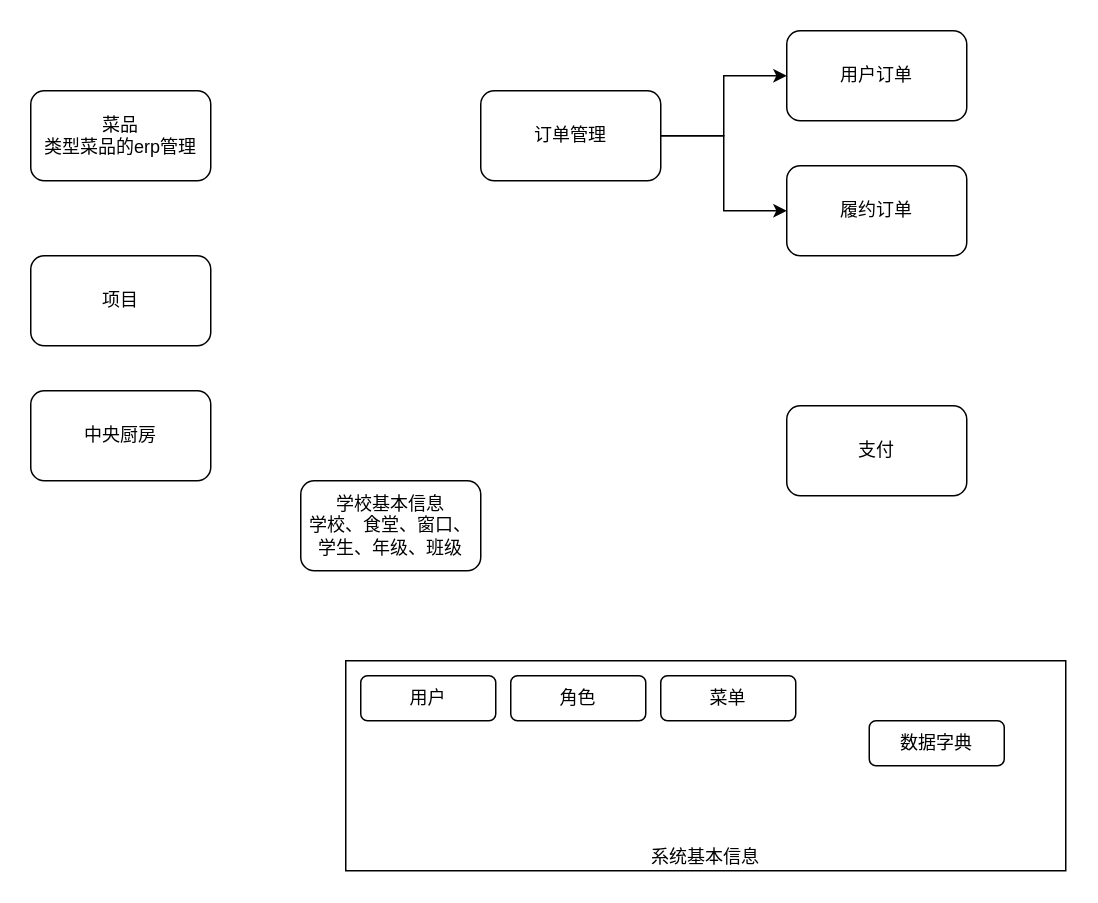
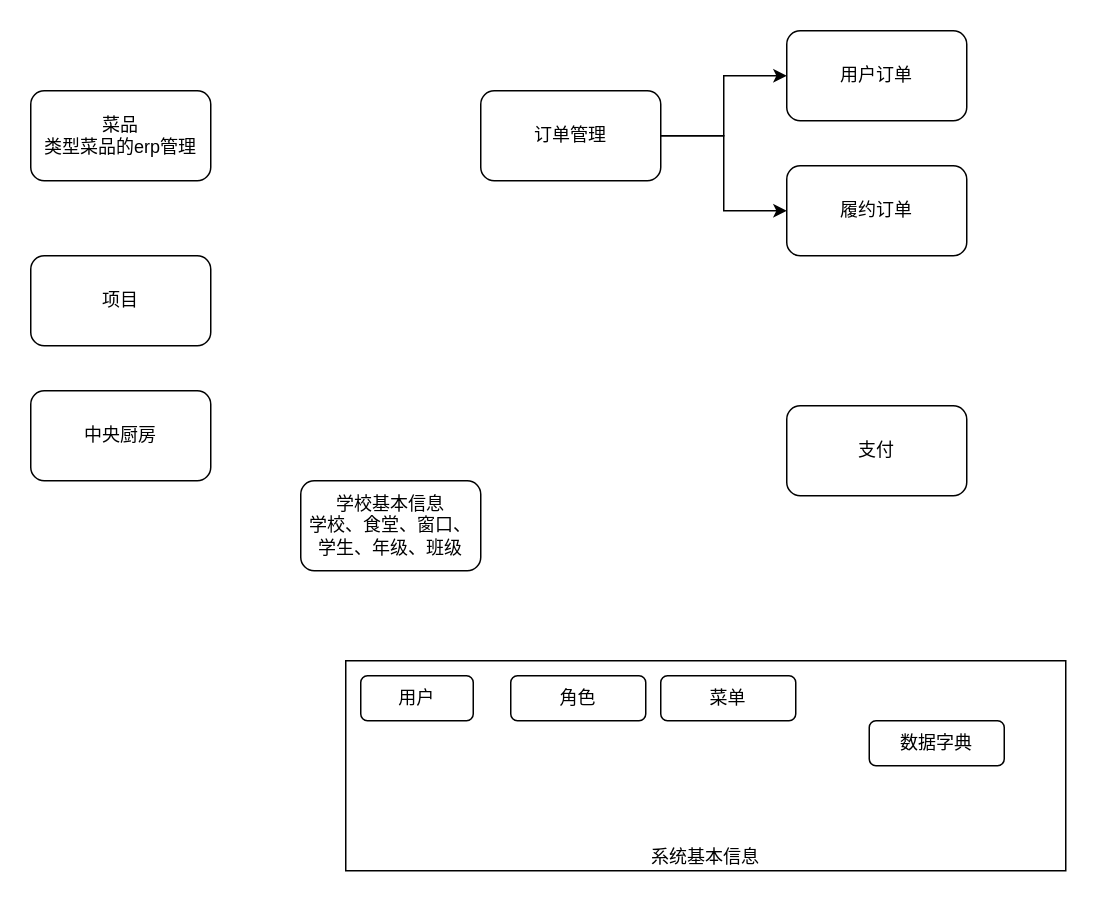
node "用户": size 135x45 -> 113x45
